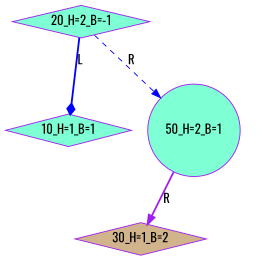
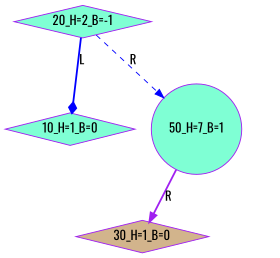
node "10_H=1_B=1": label "10_H=1_B=1" -> "10_H=1_B=0"
node "50_H=2_B=1": label "50_H=2_B=1" -> "50_H=7_B=1"
node "30_H=1_B=2": label "30_H=1_B=2" -> "30_H=1_B=0"
